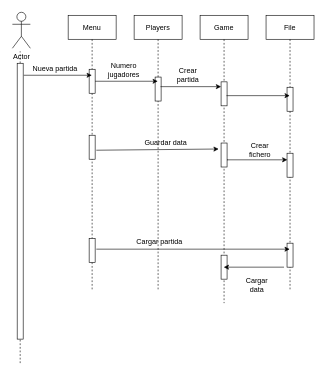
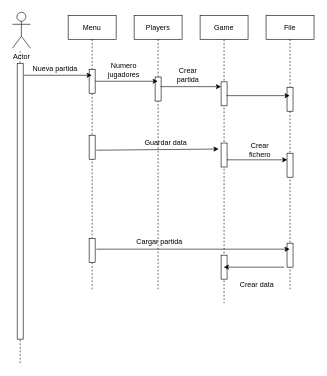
node "Cargar data": label "Cargar data" -> "Crear data"
